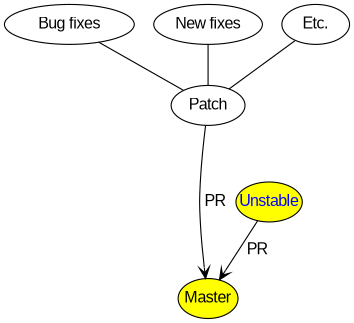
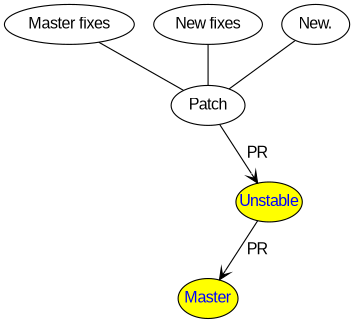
node "Bug fixes": label "Bug fixes" -> "Master fixes"
node "Etc.": label "Etc." -> "New."
edge "Patch" -> "Master": now "Patch" -> "Unstable"
node "Master": fontcolor black -> blue
